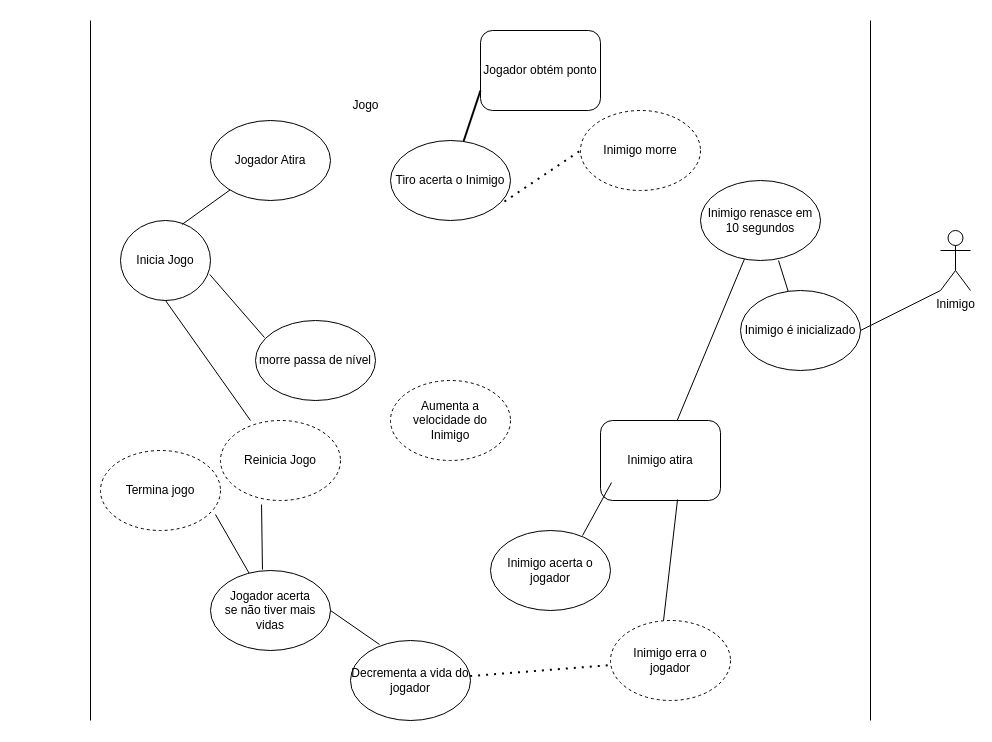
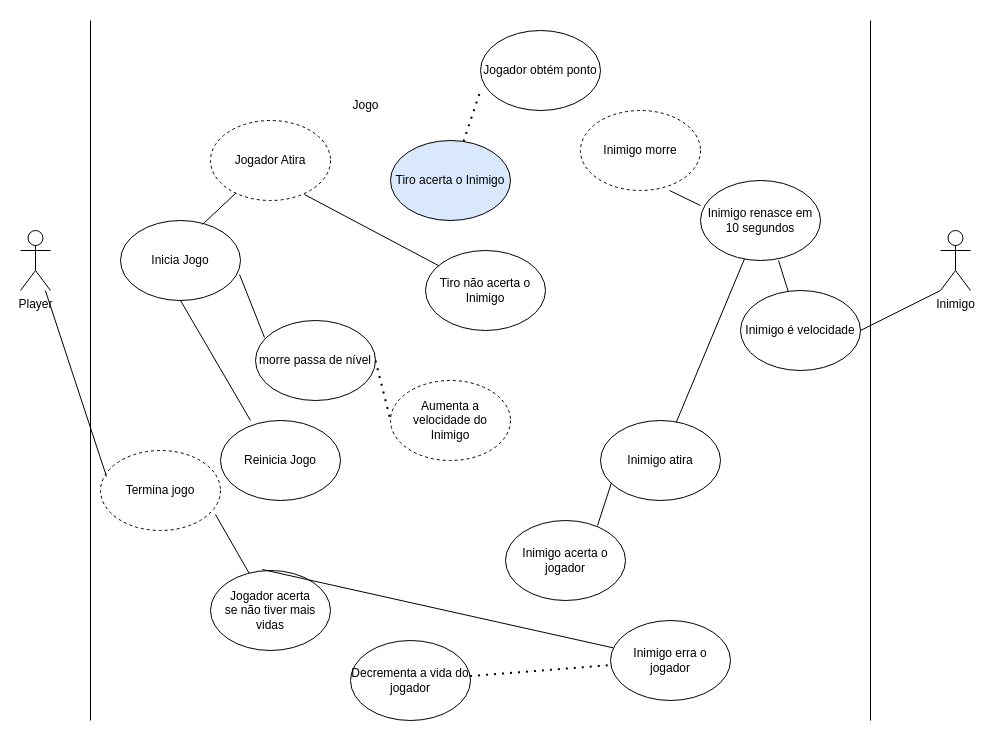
node "Jogador obtém ponto": shape rounded rectangle -> ellipse
edge "Jogador obtém ponto" -- "Tiro acerta o Inimigo": style solid -> dashed
node "Jogador Atira": style solid -> dashed
edge "Inimigo morre" -- "Tiro acerta o Inimigo": removed
node "Tiro acerta o Inimigo": fillcolor #ffffff -> #dae8fc
edge "Inimigo morre" -- "Inimigo renasce em 10 segundos": added
edge "Jogador Atira" -- "Tiro não acerta o Inimigo": added
node "Player": added
node "Inicia Jogo": size 90x80 -> 120x80
node "Tiro não acerta o Inimigo": added
node "Inimigo é inicializado": label "Inimigo é inicializado" -> "Inimigo é velocidade"
edge "Player" -- "Termina jogo": added
edge "morre passa de nível" -- "Aumenta a velocidade do Inimigo": added
node "Reinicia Jogo": style dashed -> solid
node "Inimigo atira": shape rounded rectangle -> ellipse
edge "Reinicia Jogo" -- "Jogador acerta se não tiver mais vidas": now "Inimigo erra o jogador" -- "Jogador acerta se não tiver mais vidas"
edge "Inimigo atira" -- "Inimigo erra o jogador": removed
node "Inimigo acerta o jogador": moved (551, 571) -> (566, 561)
edge "Jogador acerta se não tiver mais vidas" -- "Decrementa a vida do jogador": removed
node "Inimigo erra o jogador": style dashed -> solid
